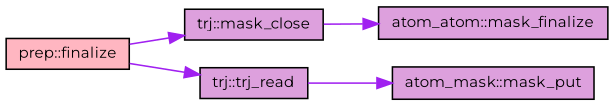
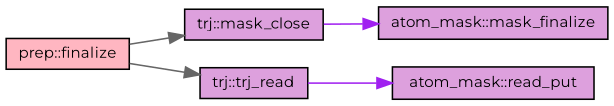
node "atom_atom::mask_finalize": label "atom_atom::mask_finalize" -> "atom_mask::mask_finalize"
edge "prep::finalize" -> "trj::mask_close": color purple -> gray40
edge "prep::finalize" -> "trj::trj_read": color purple -> gray40
node "atom_mask::mask_put": label "atom_mask::mask_put" -> "atom_mask::read_put"
